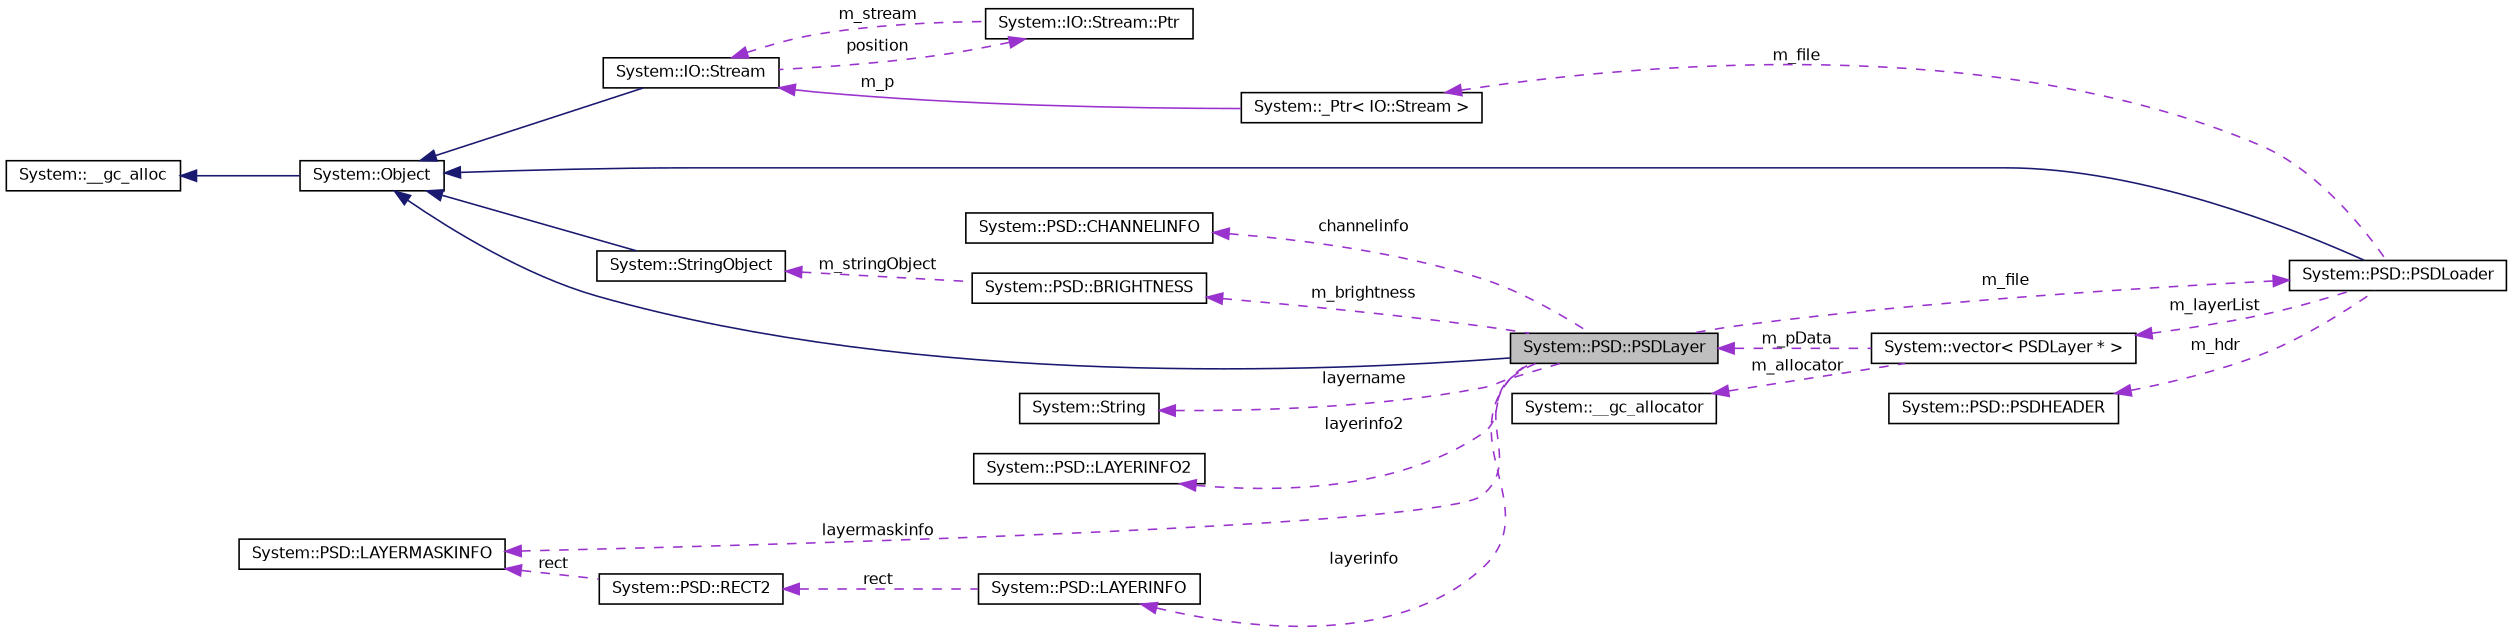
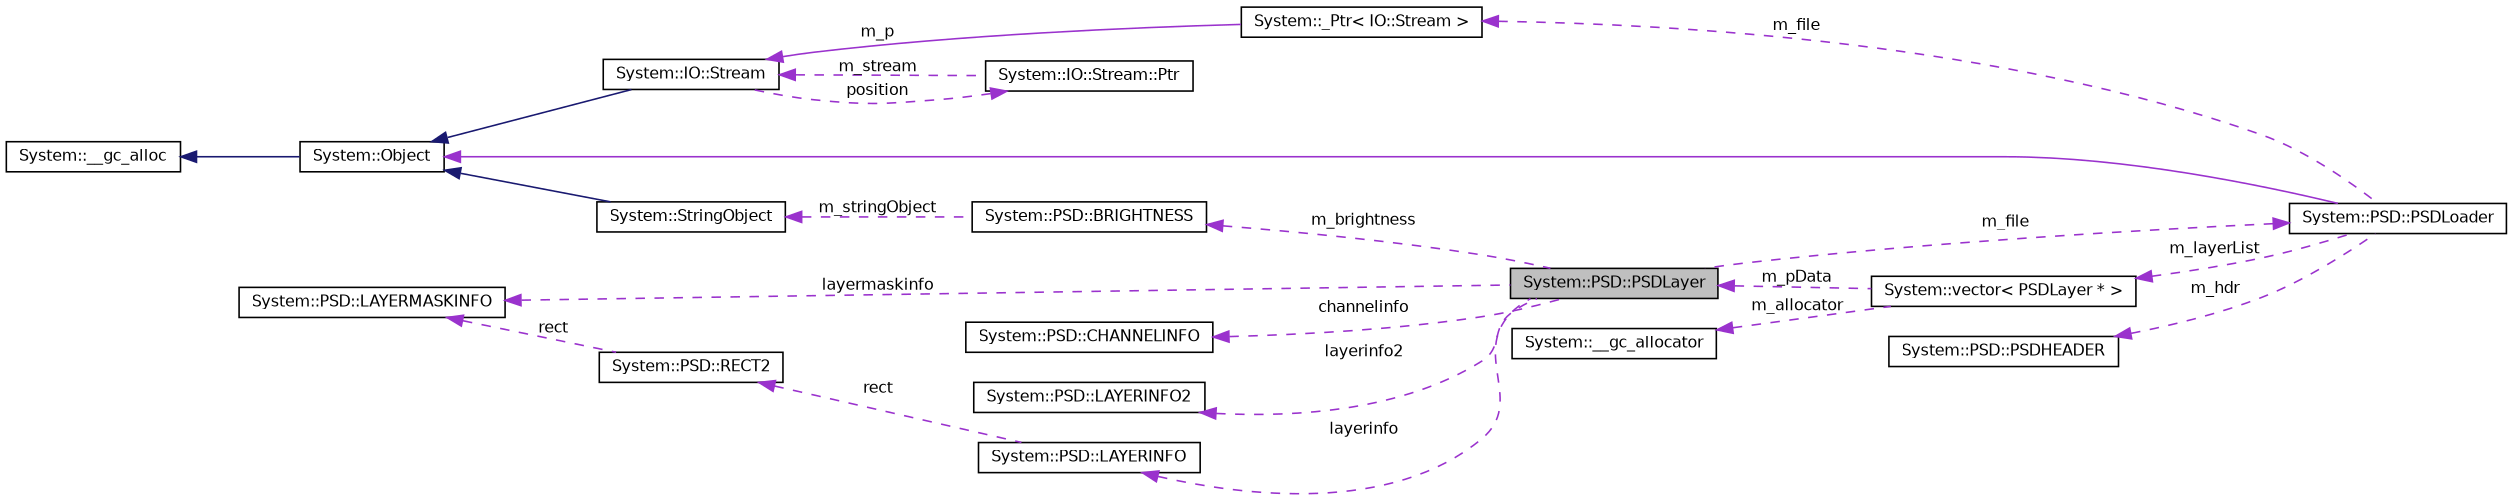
edge "System::PSD::PSDLoader" -> "System::Object": color midnightblue -> darkorchid3
edge "System::PSD::PSDLayer" -> "System::Object": removed
node "System::String": removed
